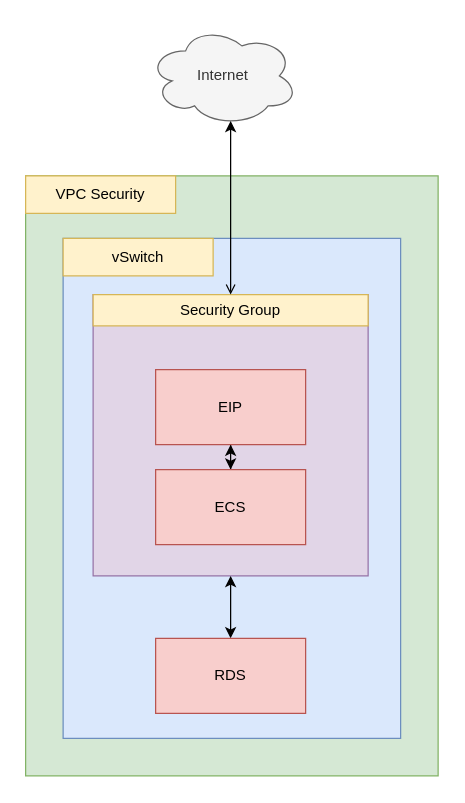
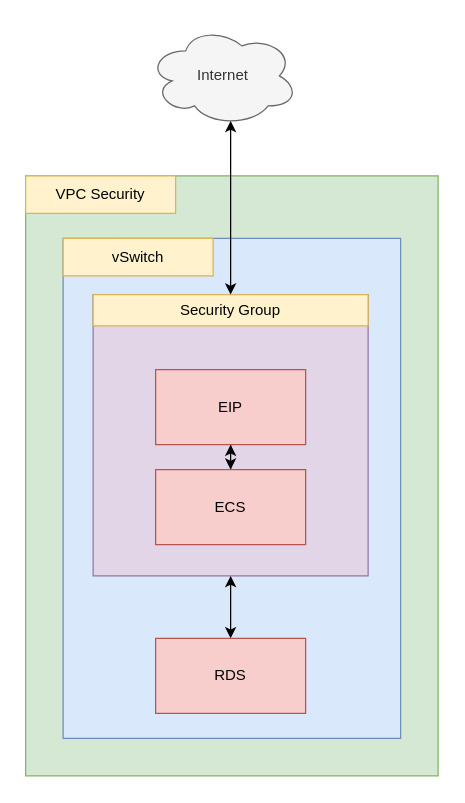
edge "Internet" -- "Security Group": arrowhead open -> classic
